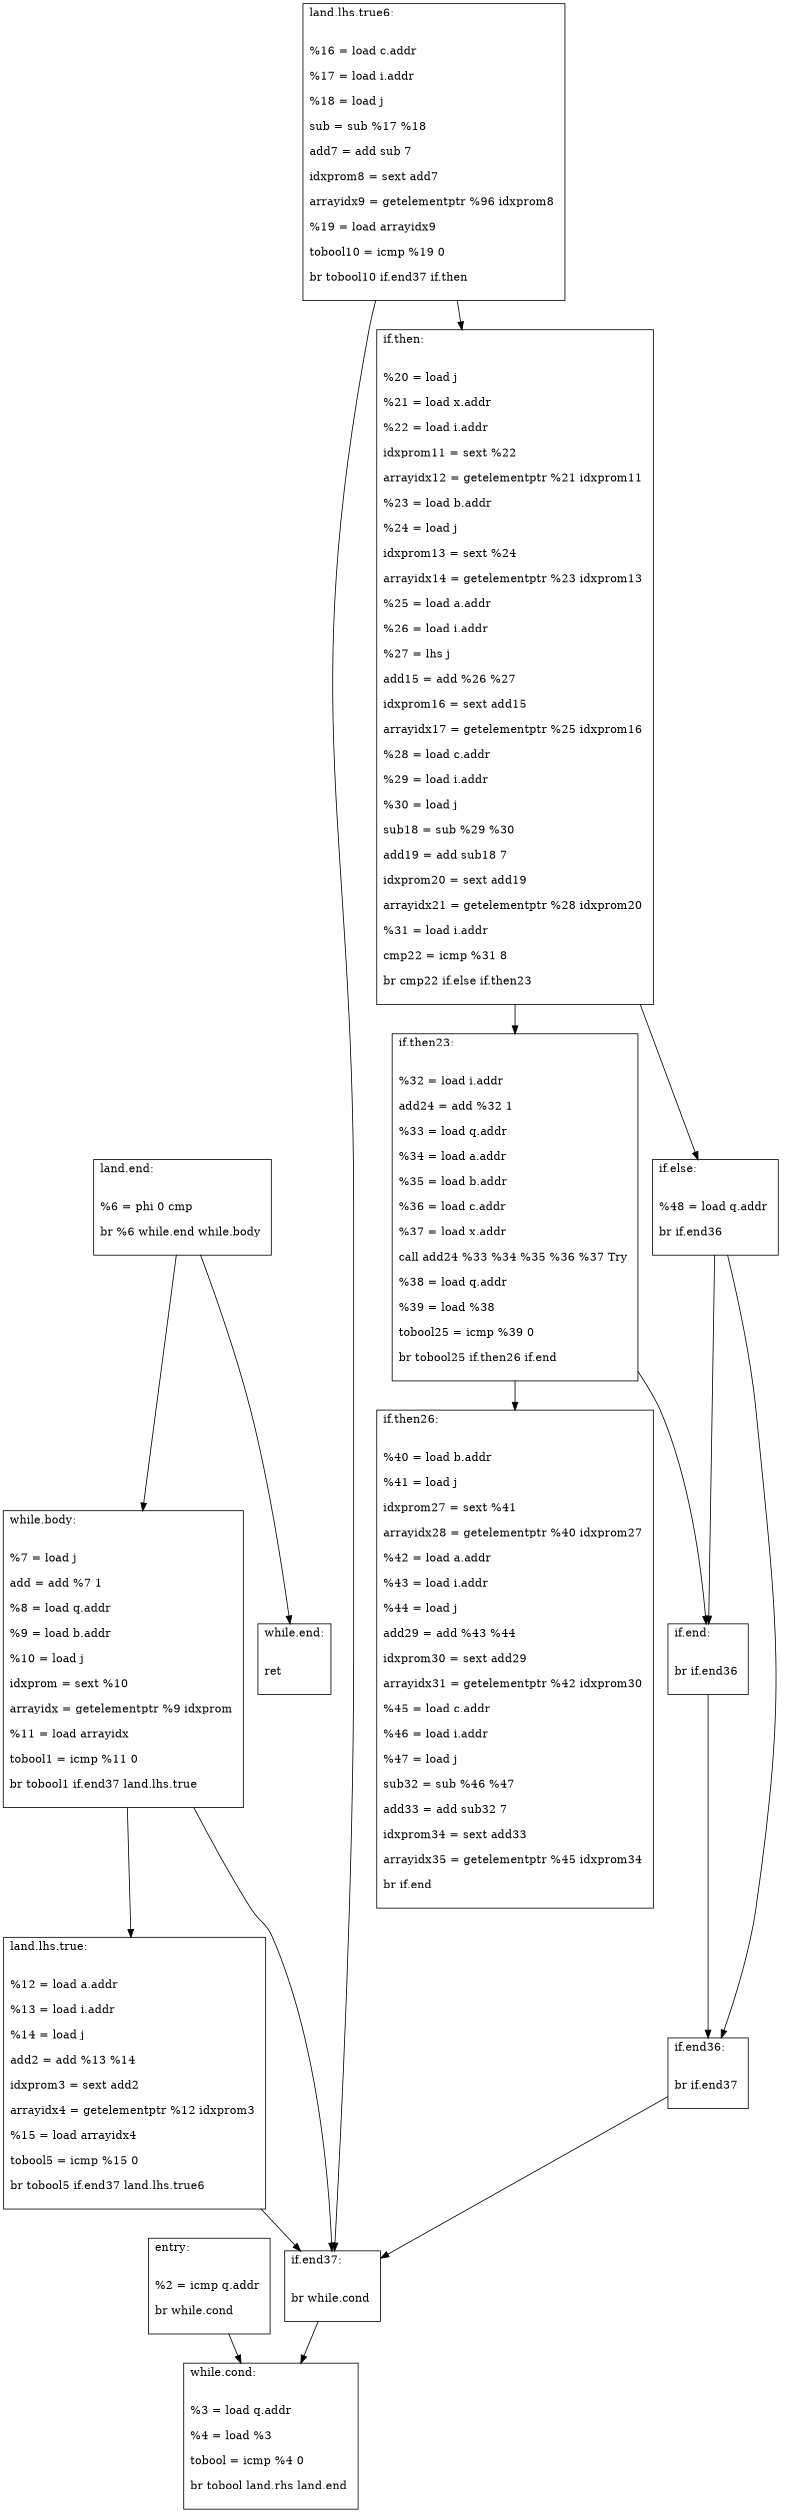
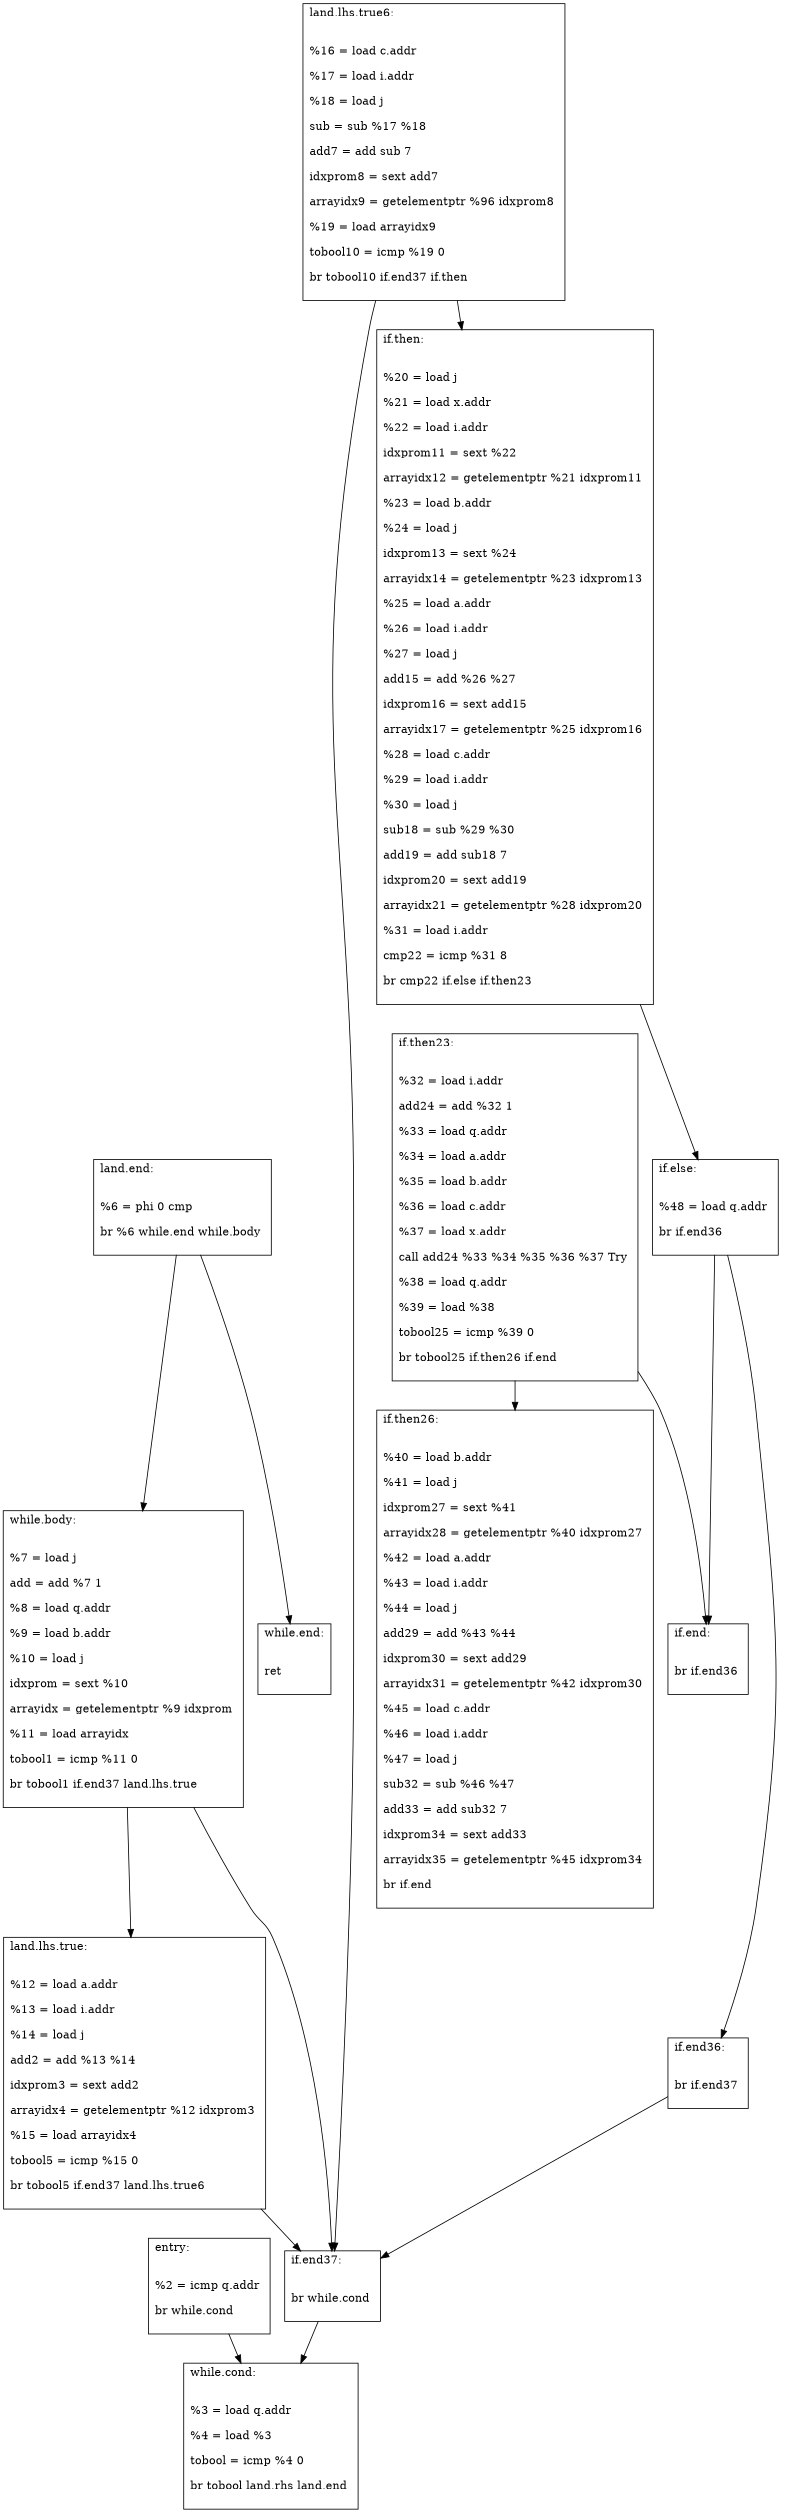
node "if.then:": text "%27 = lhs j" -> "%27 = load j"
edge "if.then:" -> "if.then23:": removed
edge "if.end:" -> "if.end36:": removed
